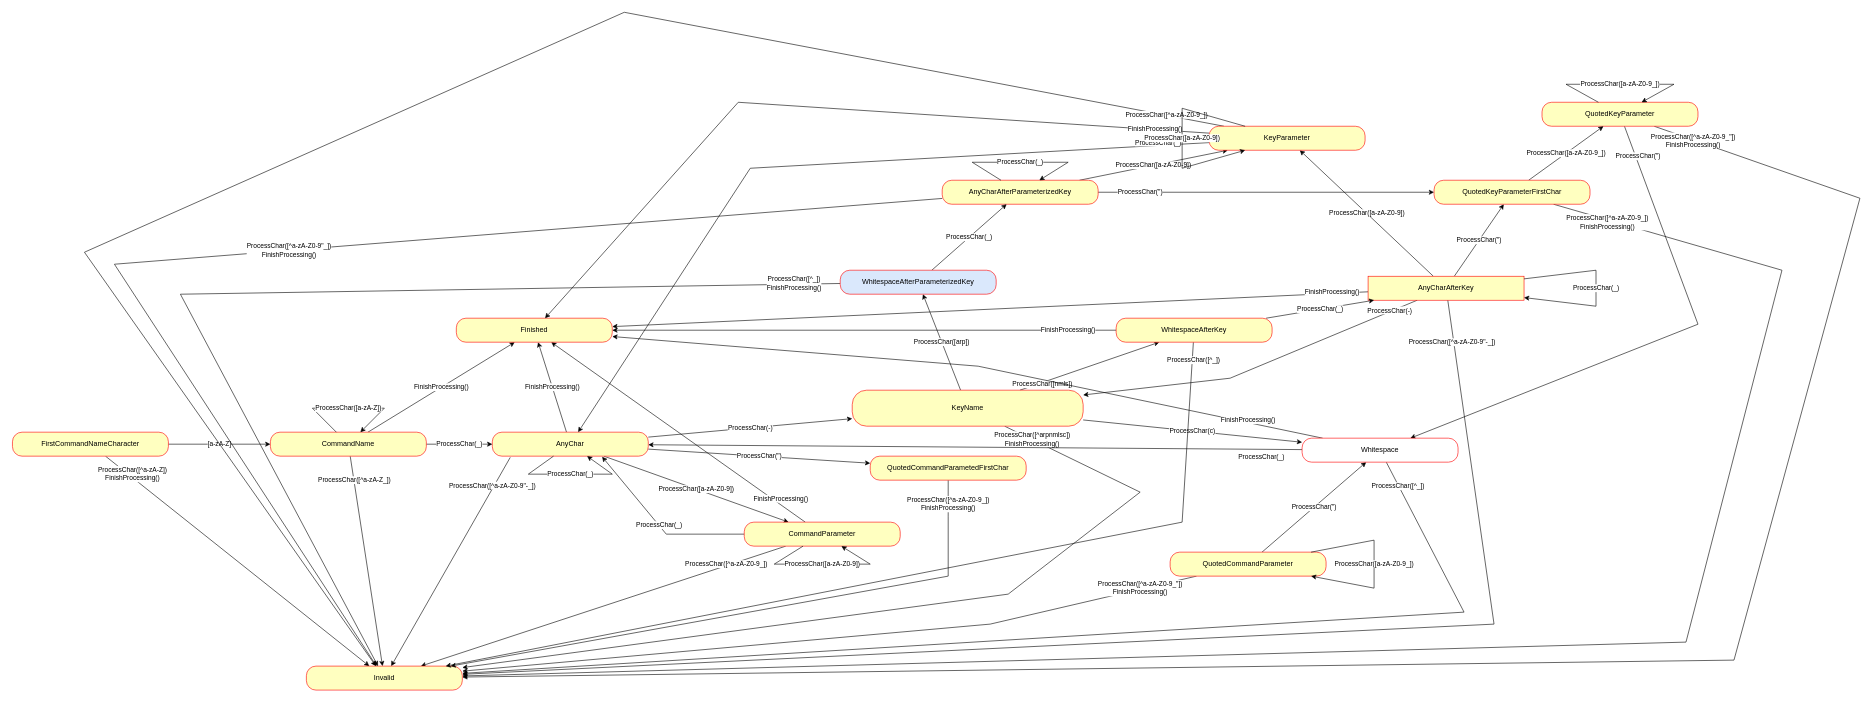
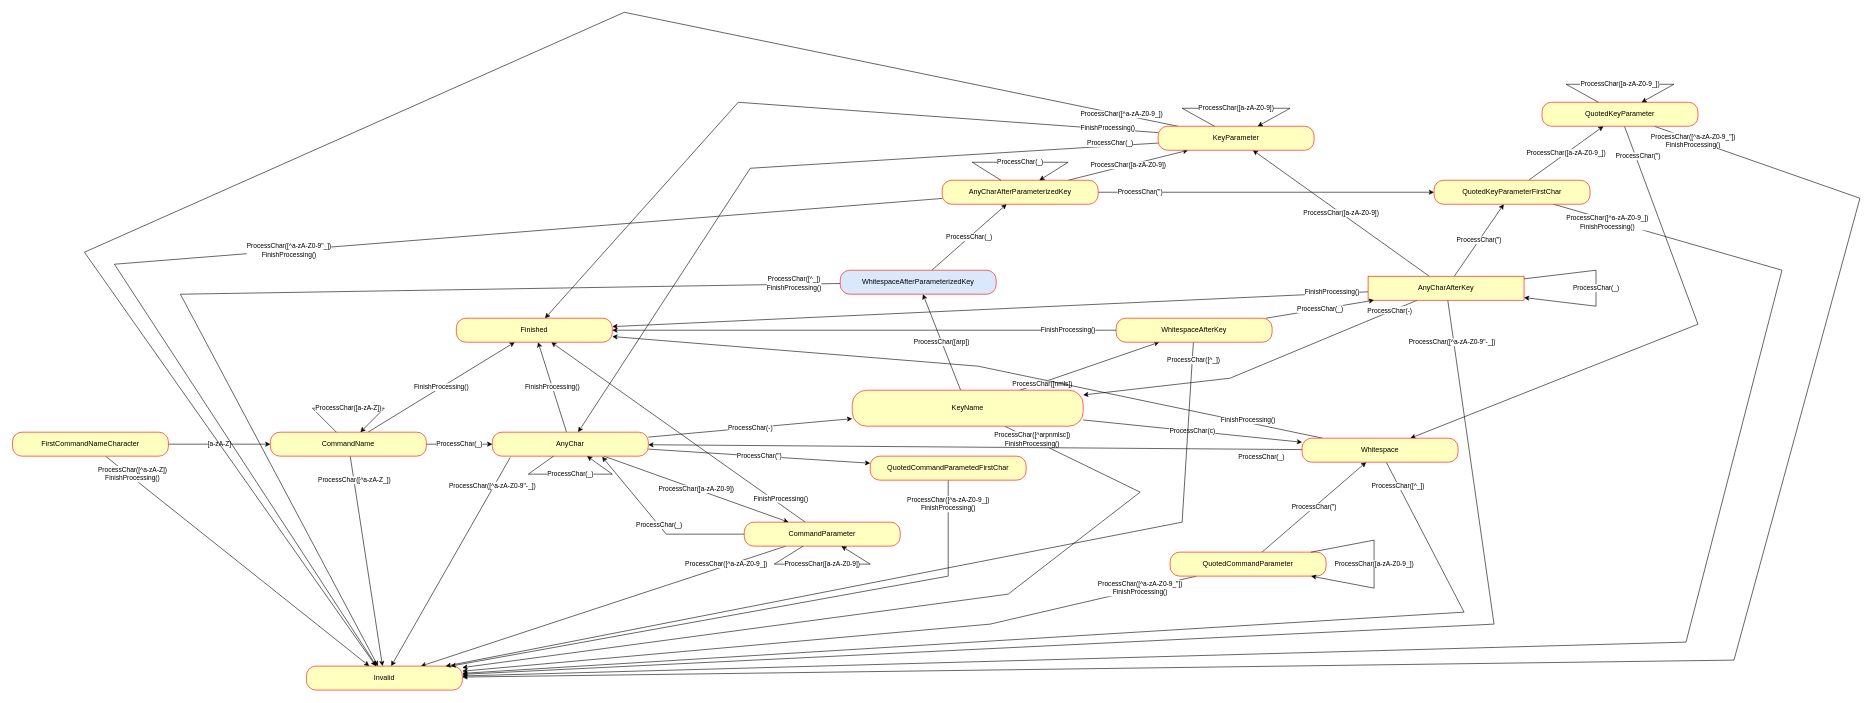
node "KeyParameter": moved (1287, 138) -> (1236, 138)
node "Whitespace": fillcolor #ffffff -> #ffffc0
